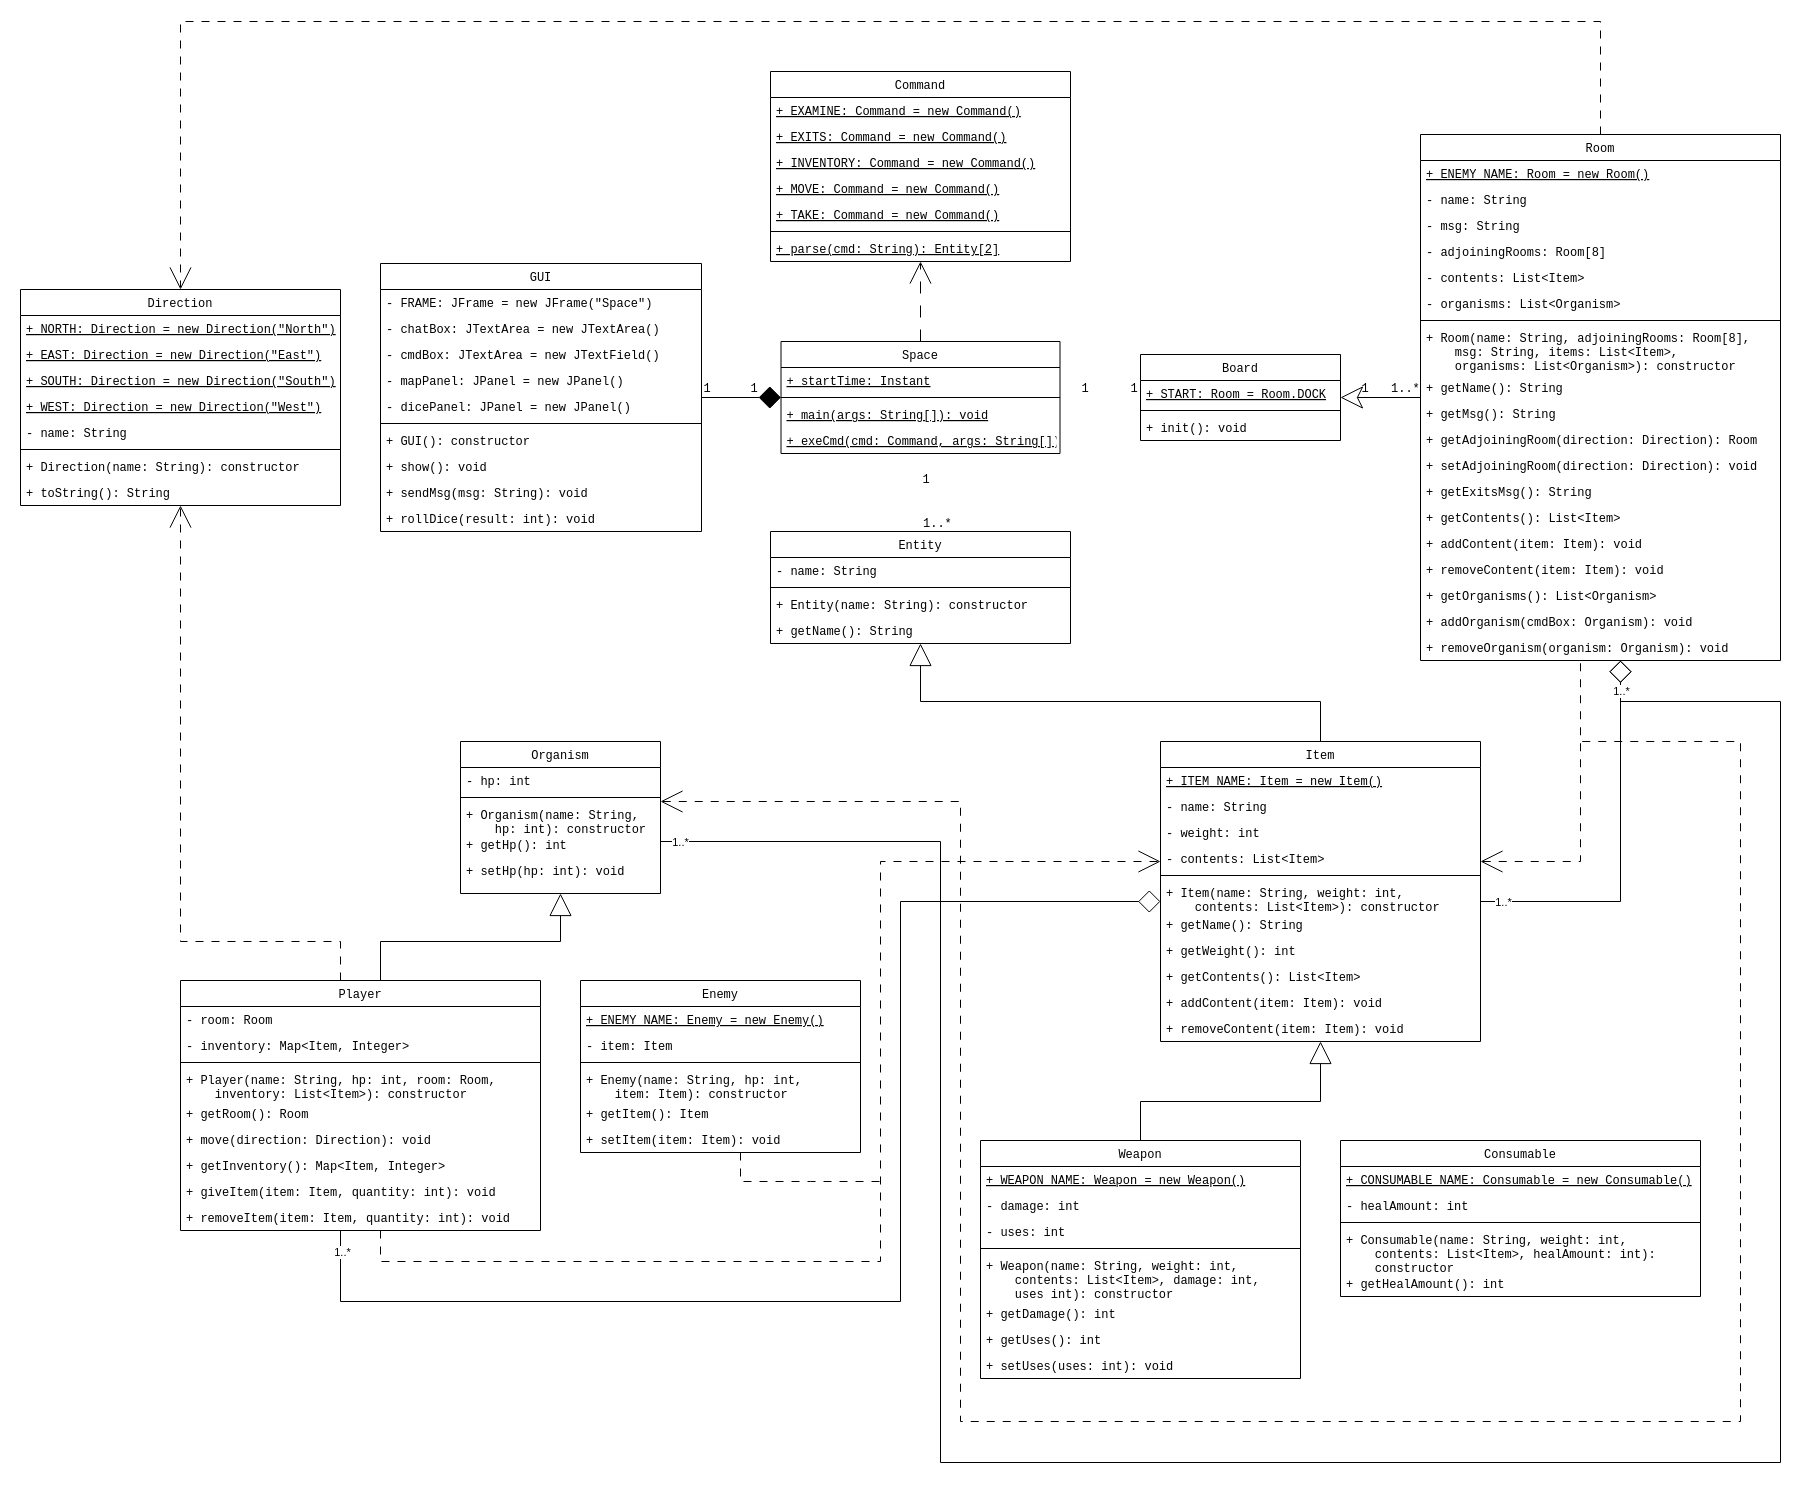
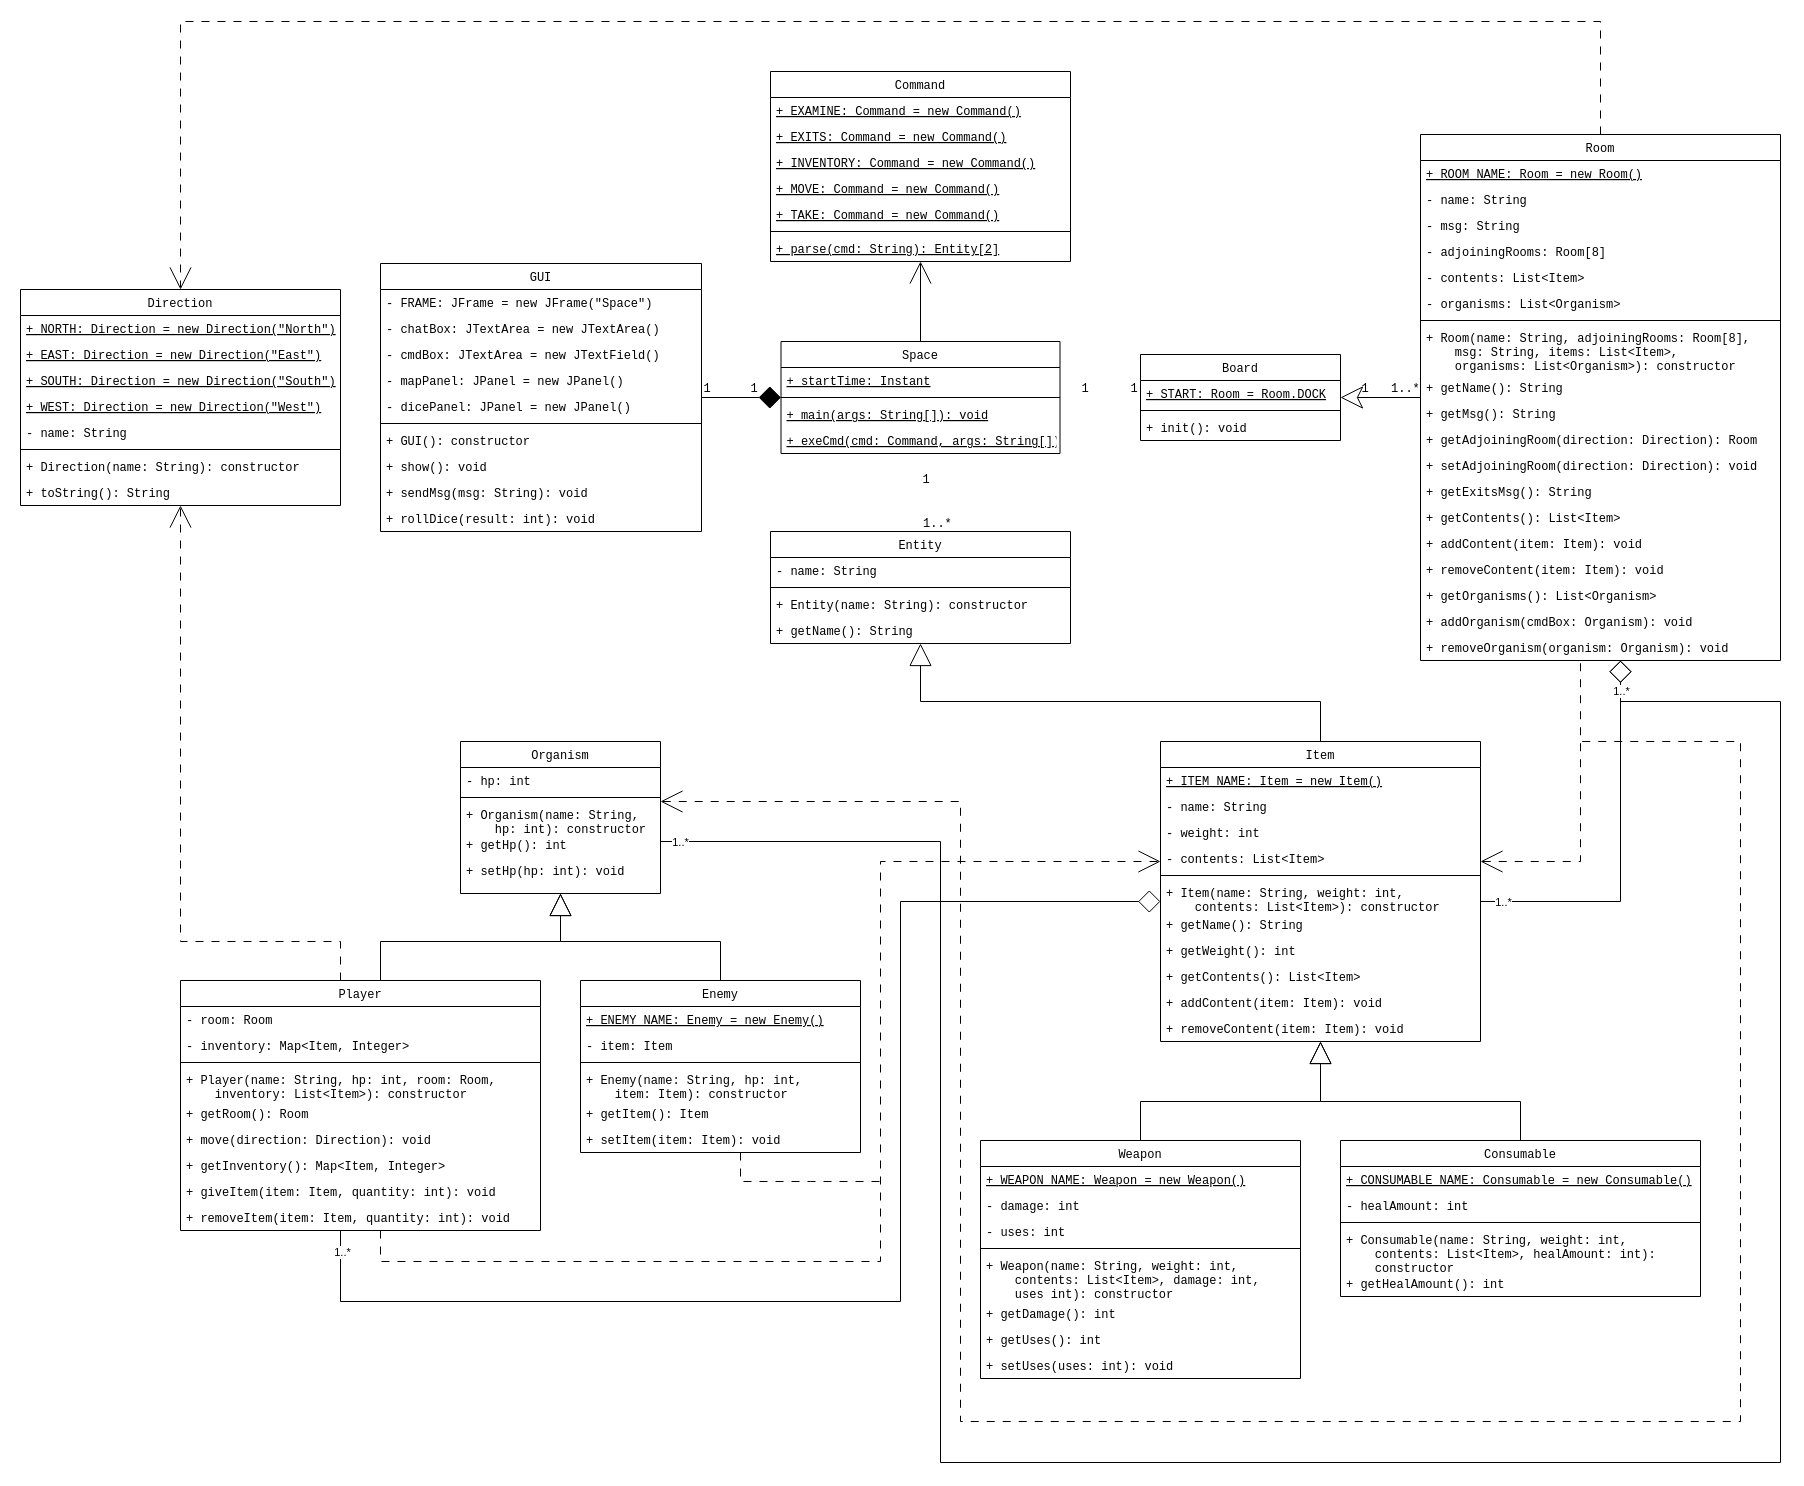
node "+ ENEMY_NAME: Room = new Room()": label "+ ENEMY_NAME: Room = new Room()" -> "+ ROOM_NAME: Room = new Room()"
edge "Space" -> "Command": style dashed -> solid
edge "Enemy" -> "Organism": added
edge "Consumable" -> "Item": added
